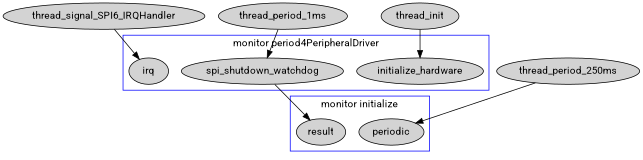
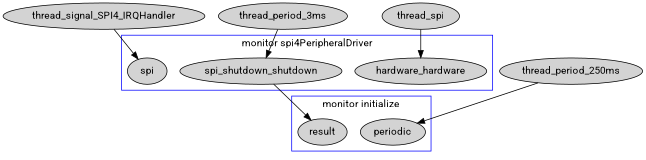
node "thread_signal_SPI6_IRQHandler": label "thread_signal_SPI6_IRQHandler" -> "thread_signal_SPI4_IRQHandler"
node "thread_period_1ms": label "thread_period_1ms" -> "thread_period_3ms"
node "thread_init": label "thread_init" -> "thread_spi"
cluster "monitor period4PeripheralDriver": label "monitor period4PeripheralDriver" -> "monitor spi4PeripheralDriver"
node "irq": label "irq" -> "spi"
node "spi_shutdown_watchdog": label "spi_shutdown_watchdog" -> "spi_shutdown_shutdown"
node "initialize_hardware": label "initialize_hardware" -> "hardware_hardware"
